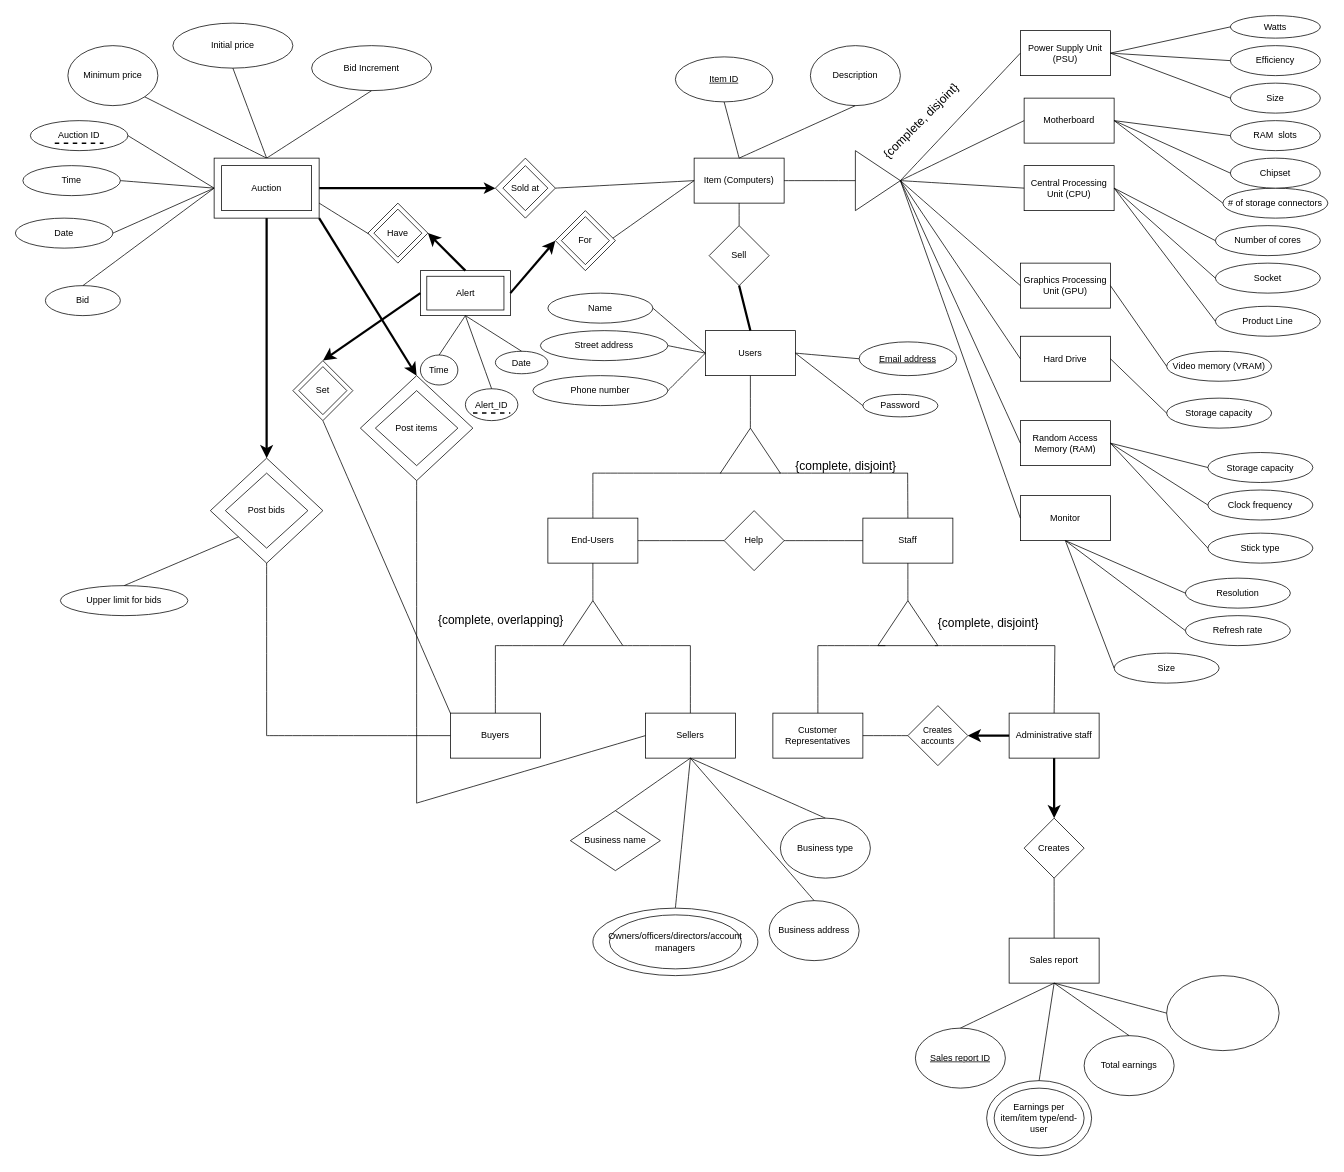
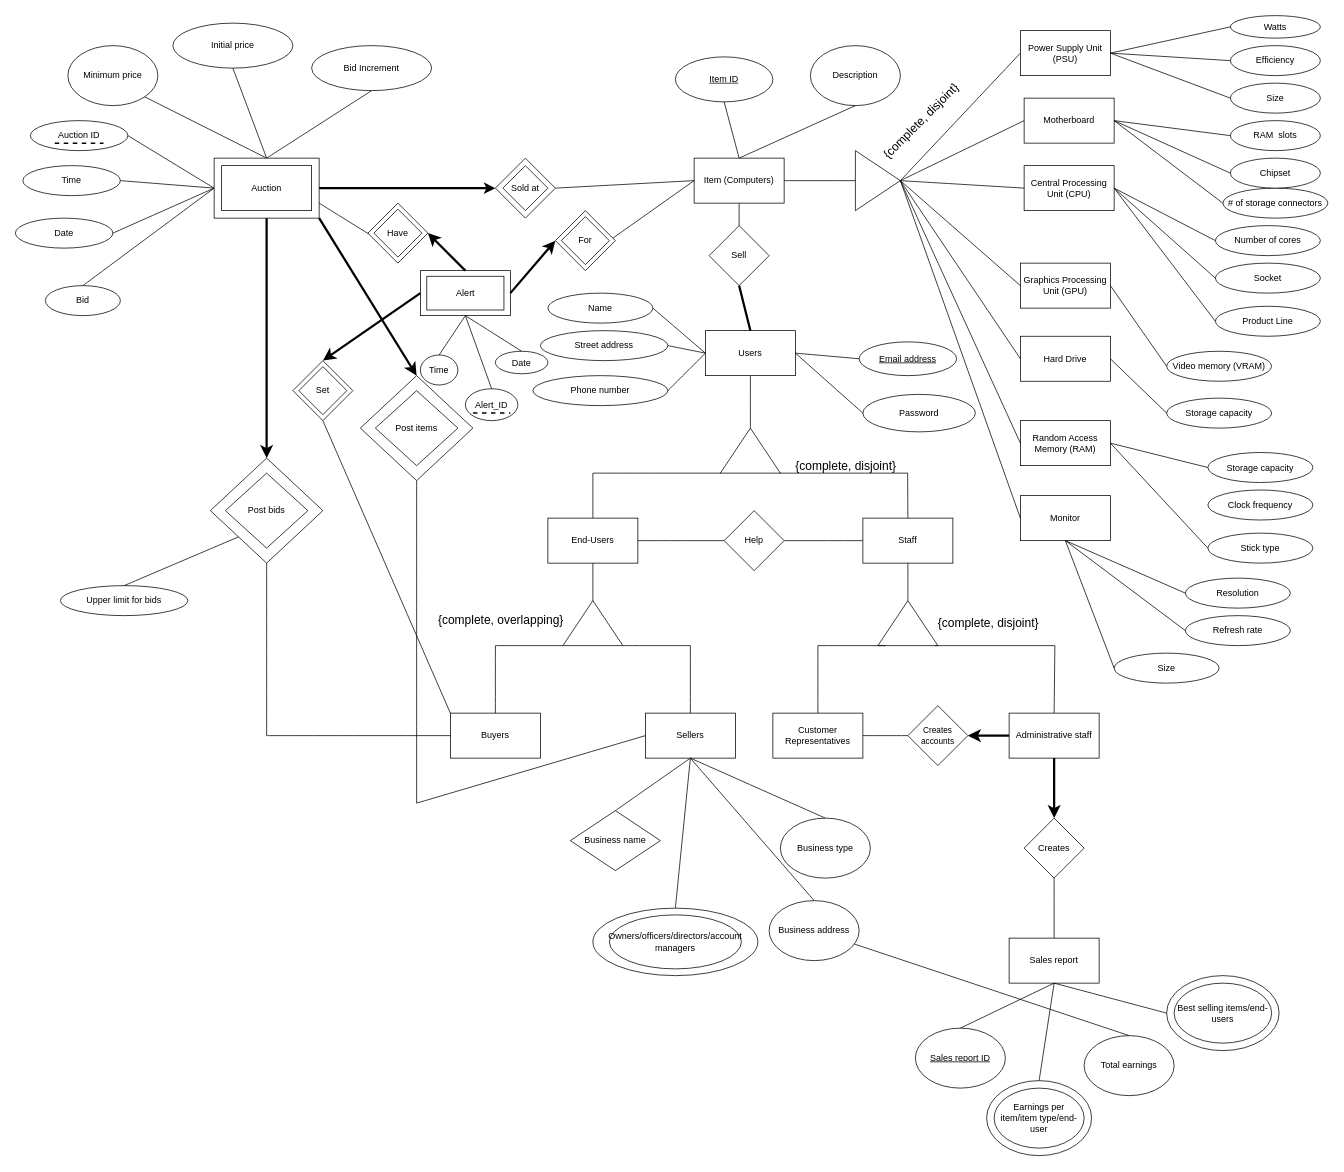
node "Password": size 75x23 -> 113x38
edge "Random Access Memory (RAM)" -- "Clock frequency": removed
edge "Sales report" -- "Total earnings": now "Business address" -- "Total earnings"
node "Best selling items/end-users": added
